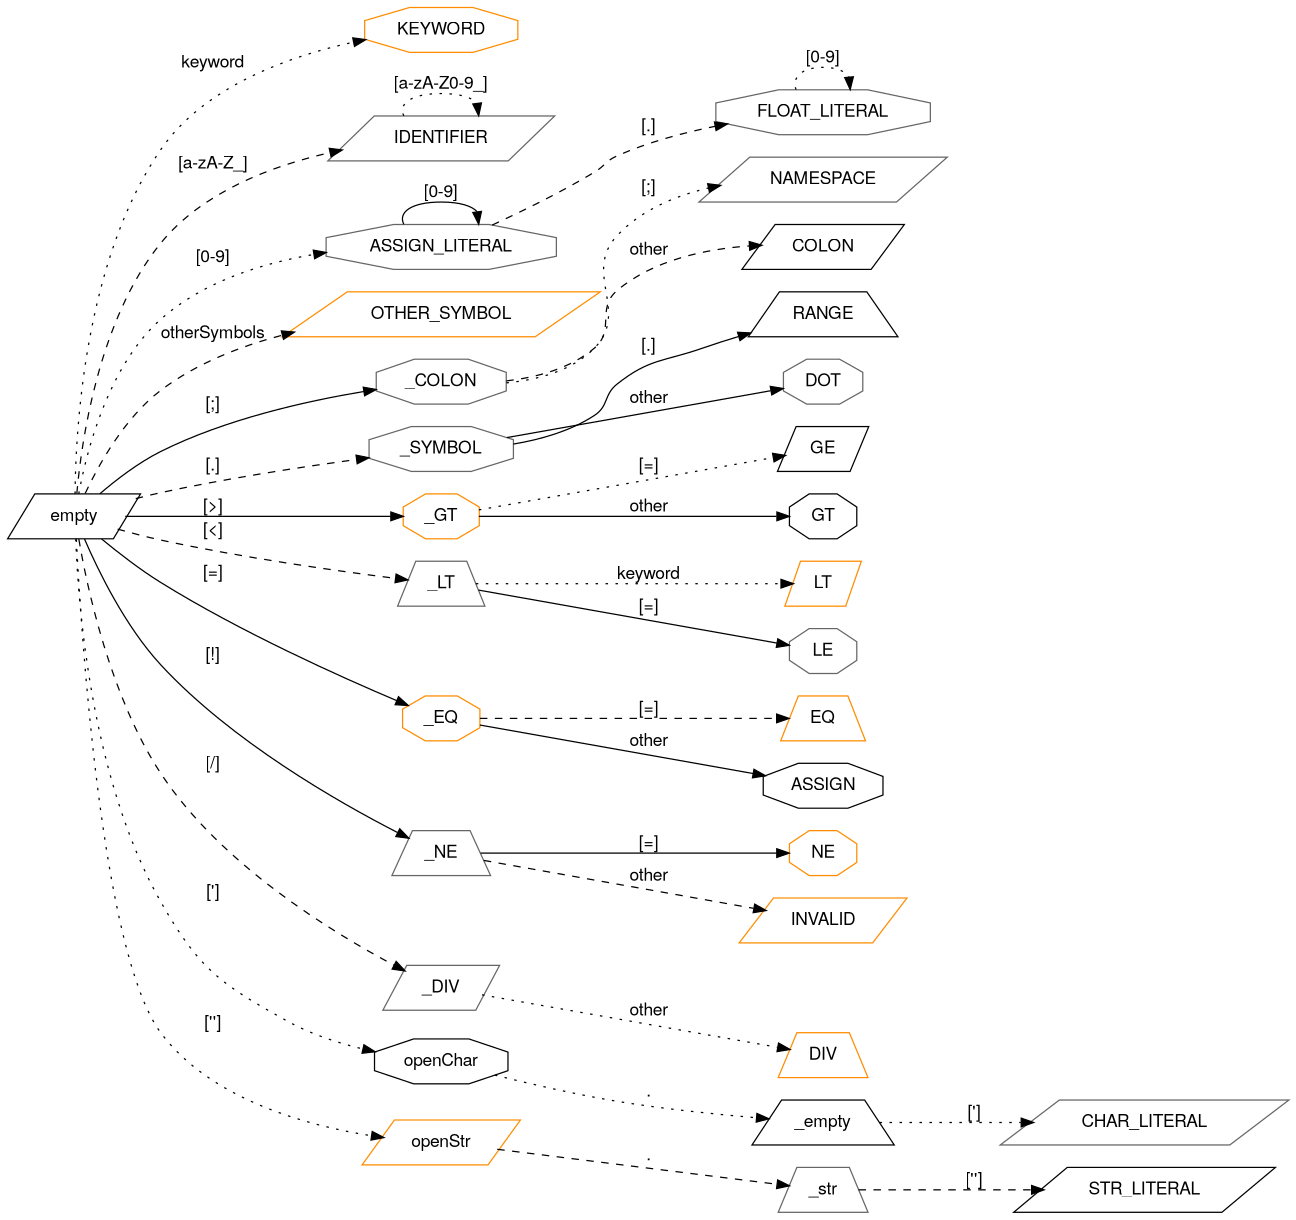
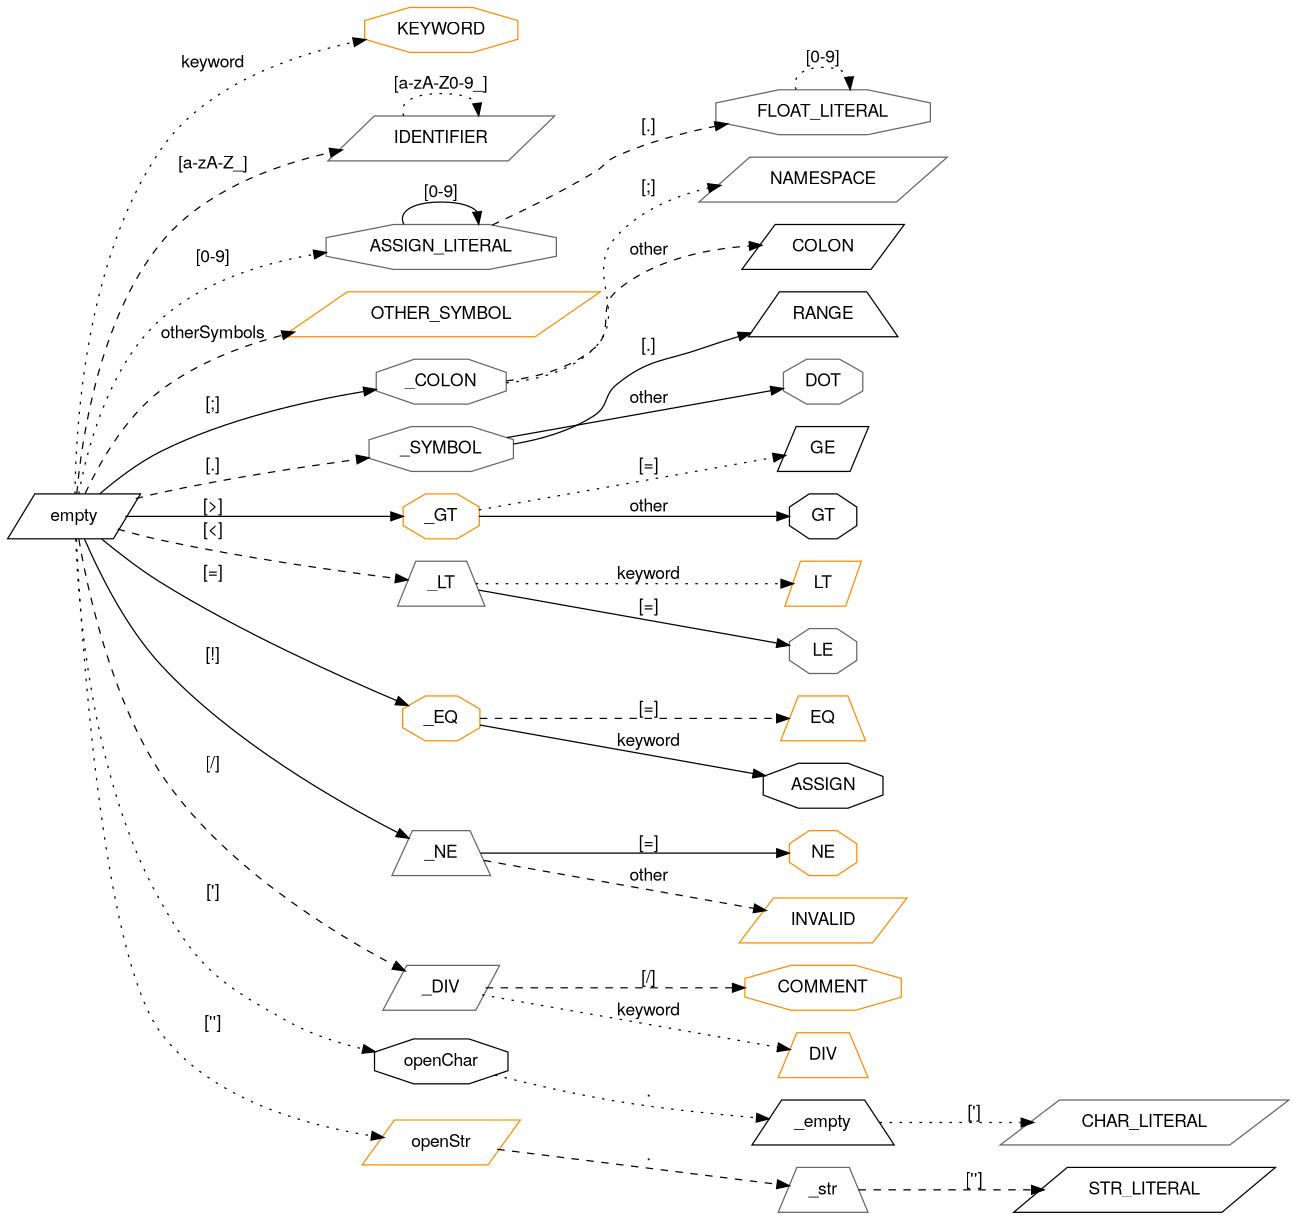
edge "_EQ" -> "ASSIGN": label "other" -> "keyword"
node "COMMENT": added
edge "_DIV" -> "DIV": label "other" -> "keyword"
